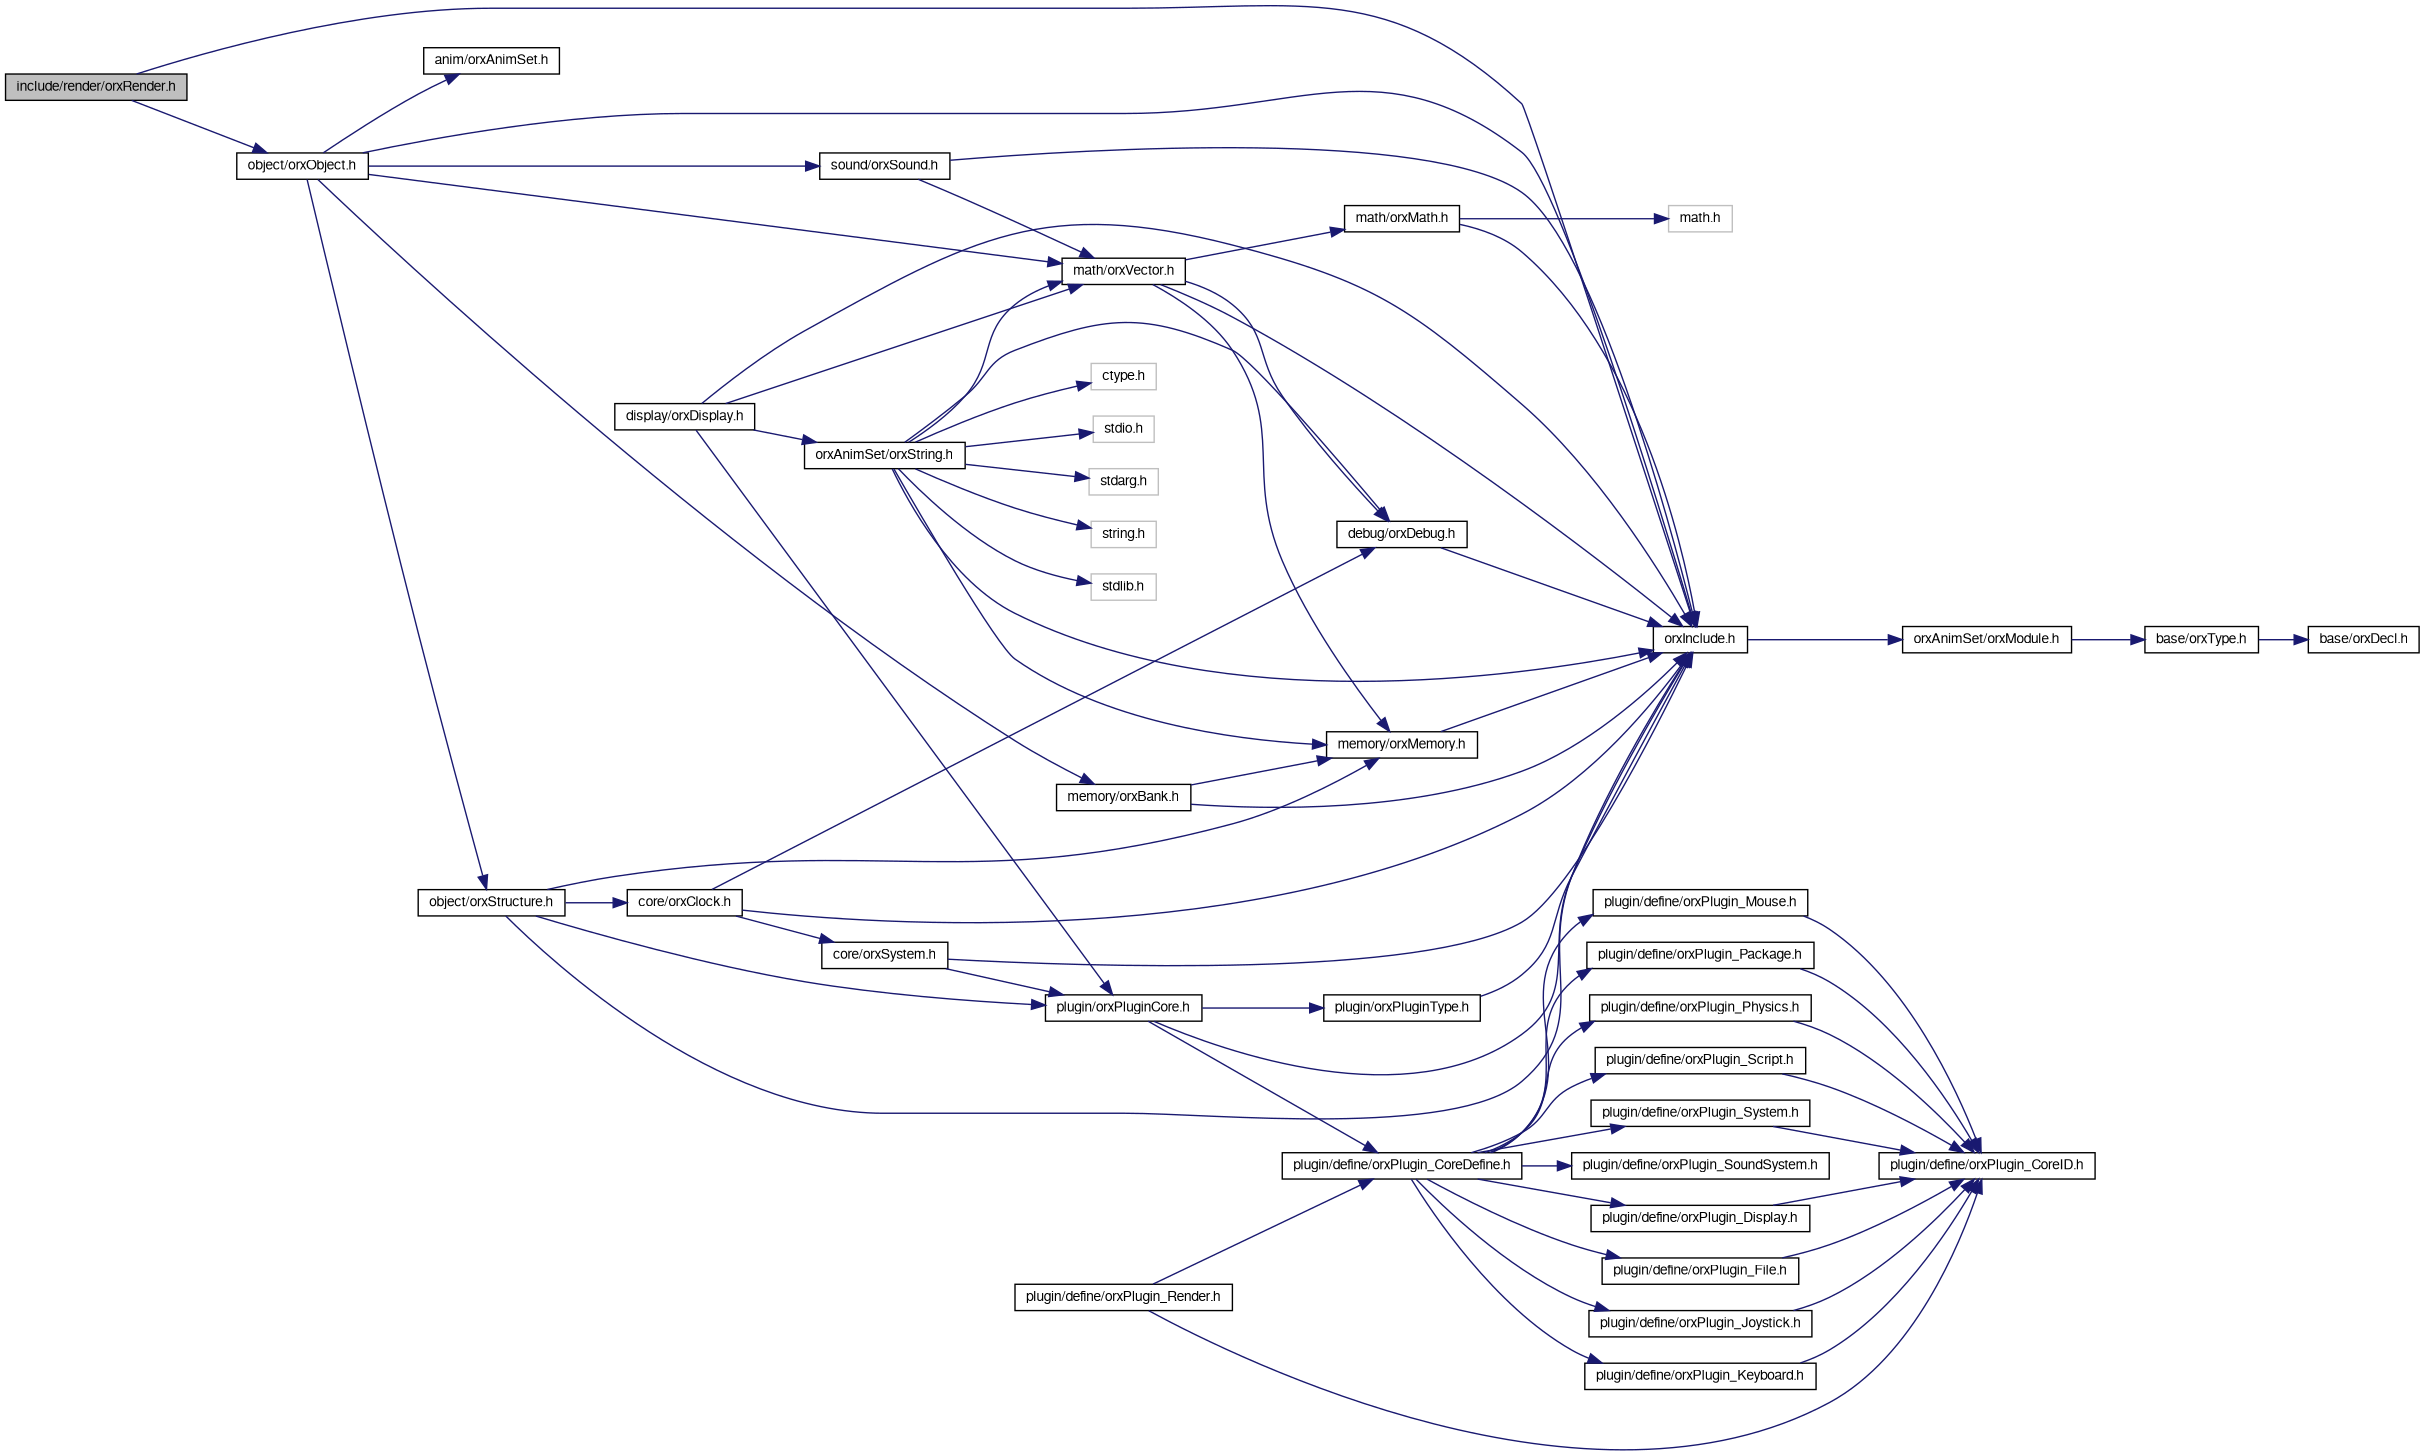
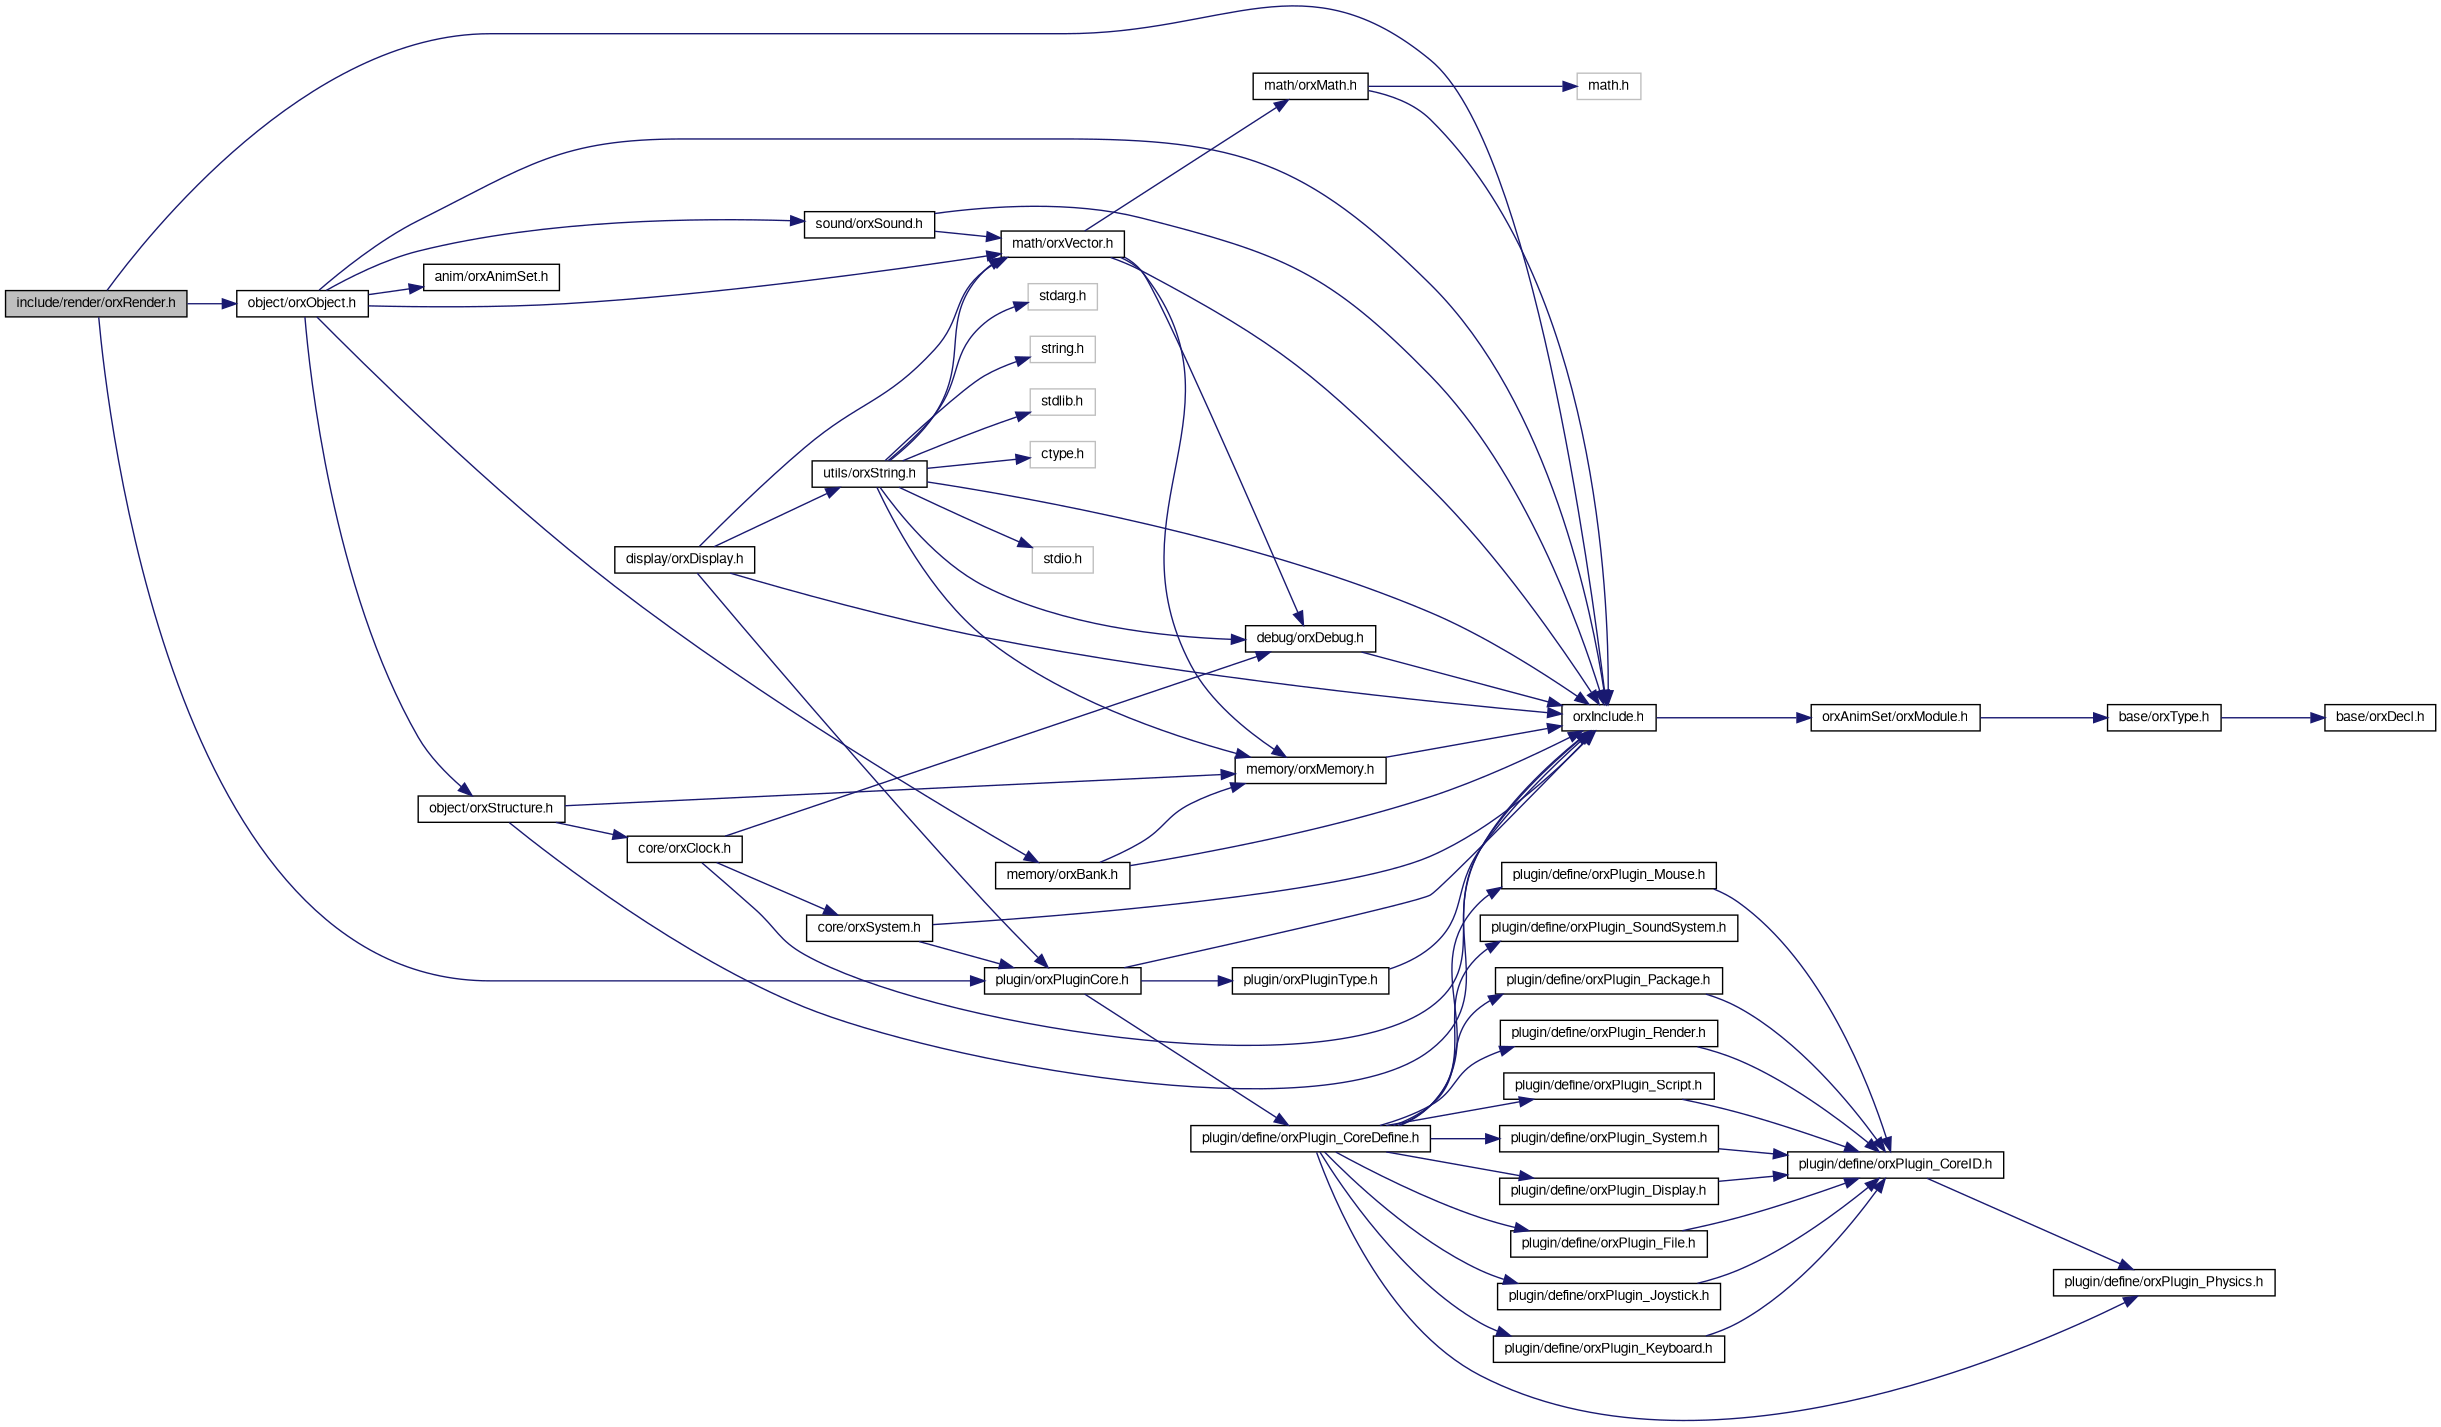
node "orxAnimSet/orxString.h": label "orxAnimSet/orxString.h" -> "utils/orxString.h"
edge "object/orxStructure.h" -> "plugin/orxPluginCore.h": now "include/render/orxRender.h" -> "plugin/orxPluginCore.h"
edge "plugin/define/orxPlugin_Physics.h" -> "plugin/define/orxPlugin_CoreID.h": reversed
edge "plugin/define/orxPlugin_Render.h" -> "plugin/define/orxPlugin_CoreDefine.h": reversed
